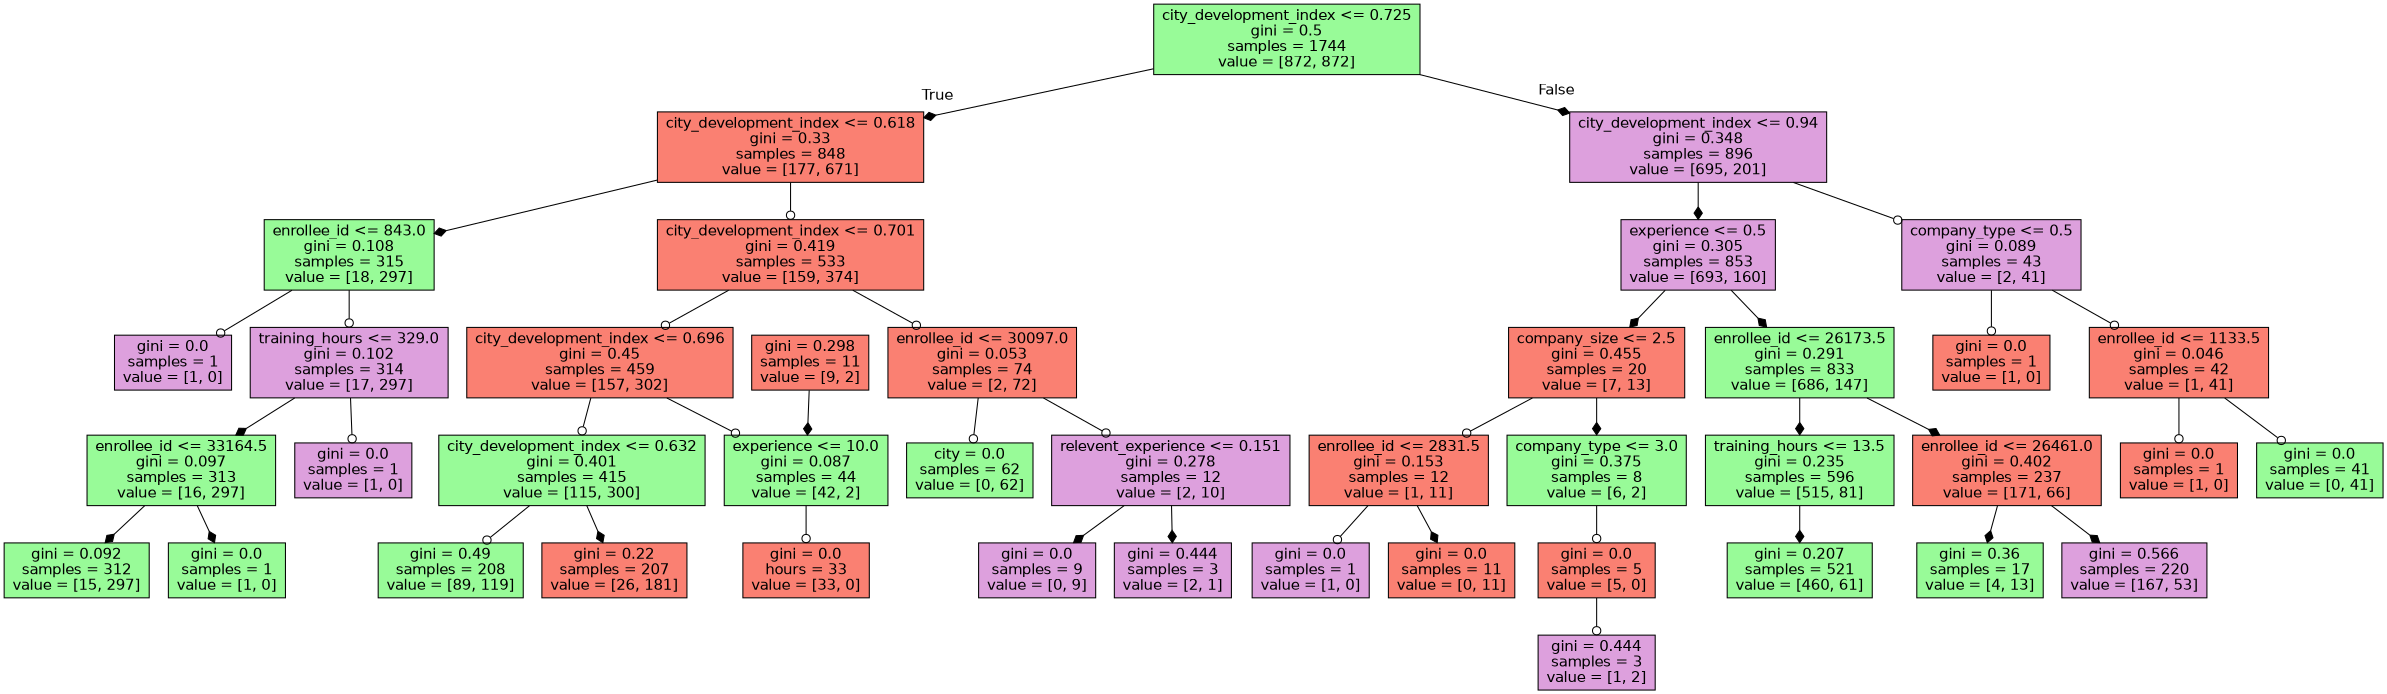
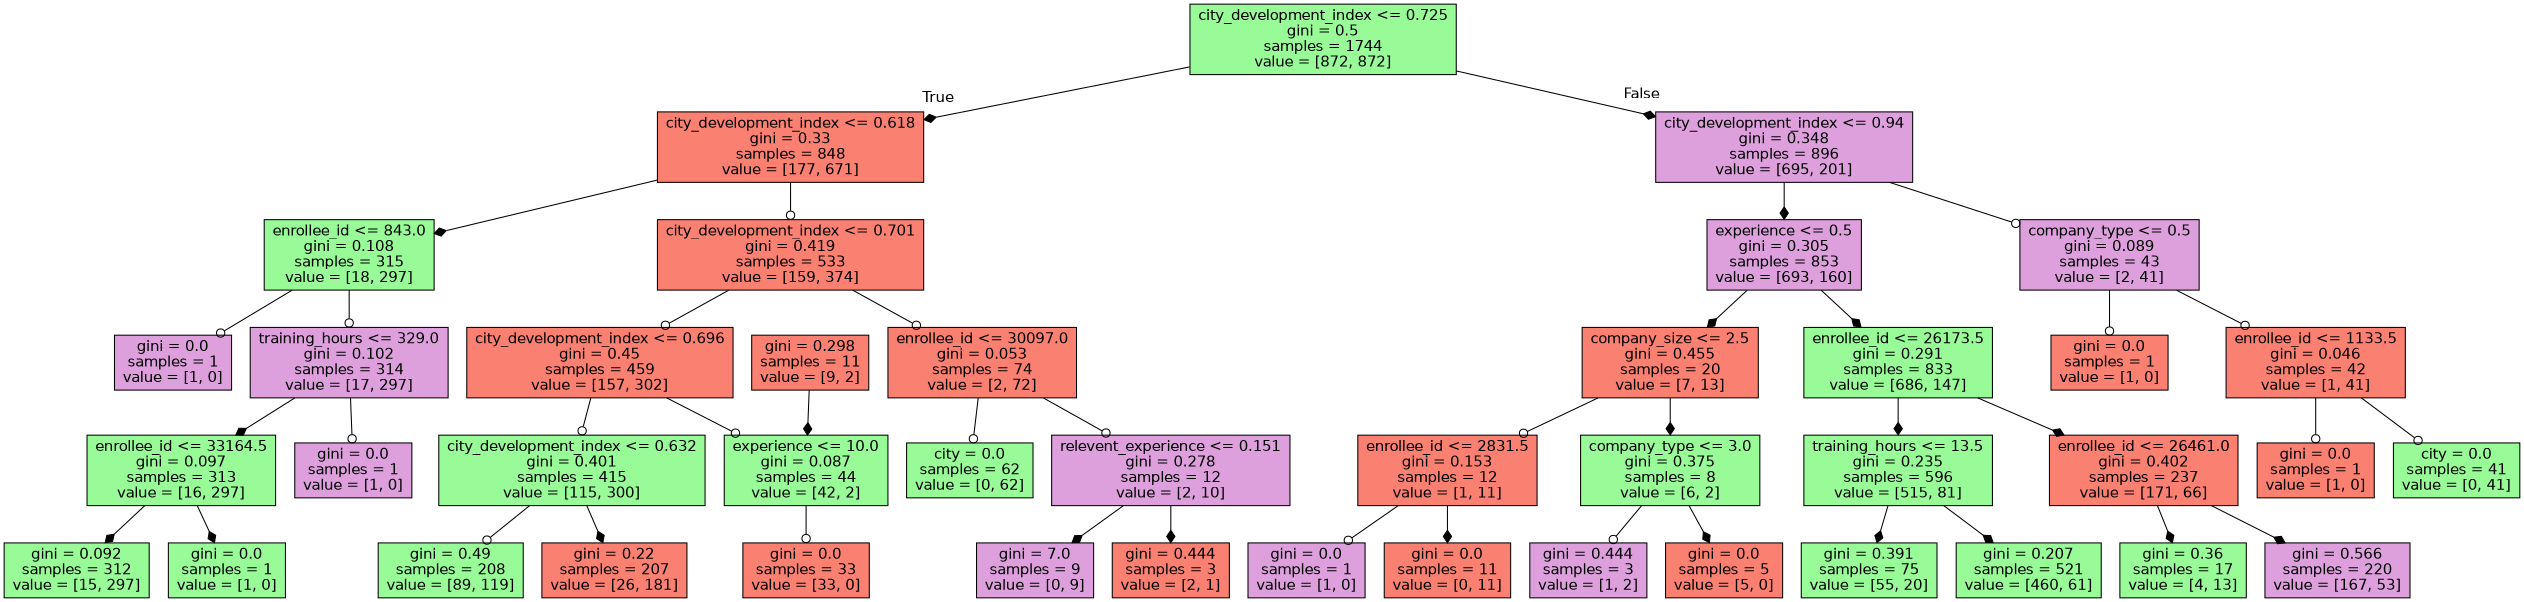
node "gini = 0.0 samples = 41 value = [0, 41]": label "gini = 0.0 samples = 41 value = [0, 41]" -> "city = 0.0 samples = 41 value = [0, 41]"
edge "company_type <= 3.0 gini = 0.375 samples = 8 value = [6, 2]" -> "gini = 0.0 samples = 5 value = [5, 0]": arrowhead odot -> diamond
node "gini = 0.0 hours = 33 value = [33, 0]": label "gini = 0.0 hours = 33 value = [33, 0]" -> "gini = 0.0 samples = 33 value = [33, 0]"
node "gini = 0.0 samples = 9 value = [0, 9]": label "gini = 0.0 samples = 9 value = [0, 9]" -> "gini = 7.0 samples = 9 value = [0, 9]"
node "gini = 0.444 samples = 3 value = [2, 1]": fillcolor plum -> salmon
node "gini = 0.391 samples = 75 value = [55, 20]": added
edge "gini = 0.0 samples = 5 value = [5, 0]" -> "gini = 0.444 samples = 3 value = [1, 2]": now "company_type <= 3.0 gini = 0.375 samples = 8 value = [6, 2]" -> "gini = 0.444 samples = 3 value = [1, 2]"
